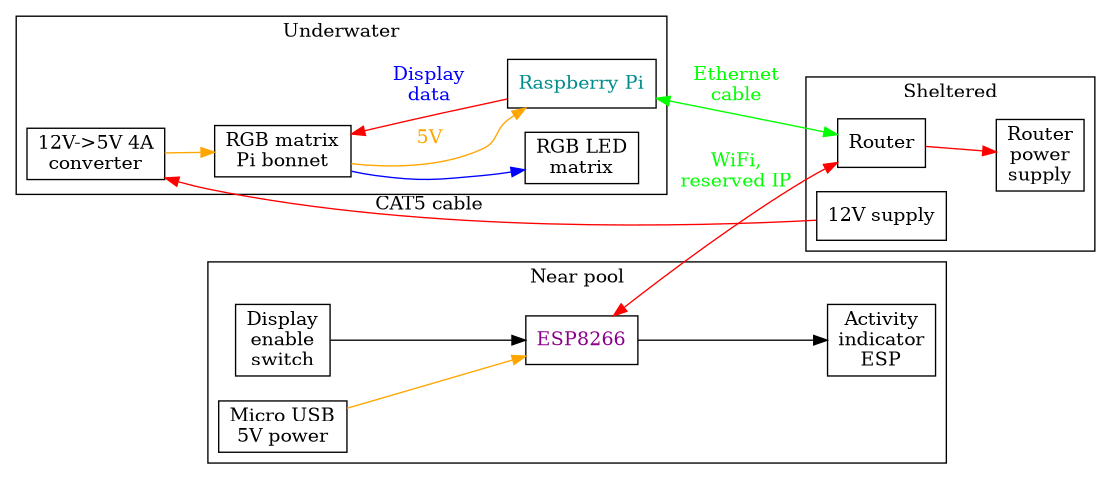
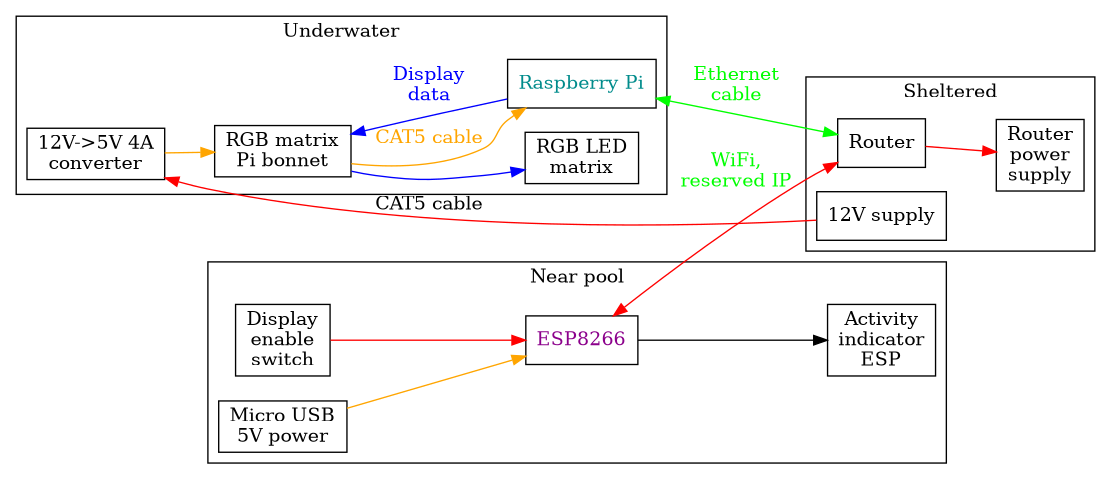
edge "Raspberry Pi" -> "RGB matrix Pi bonnet": color red -> blue
edge "RGB matrix Pi bonnet" -> "Raspberry Pi": label "5V" -> "CAT5 cable"
edge "Display enable switch" -> "ESP8266": color black -> red
